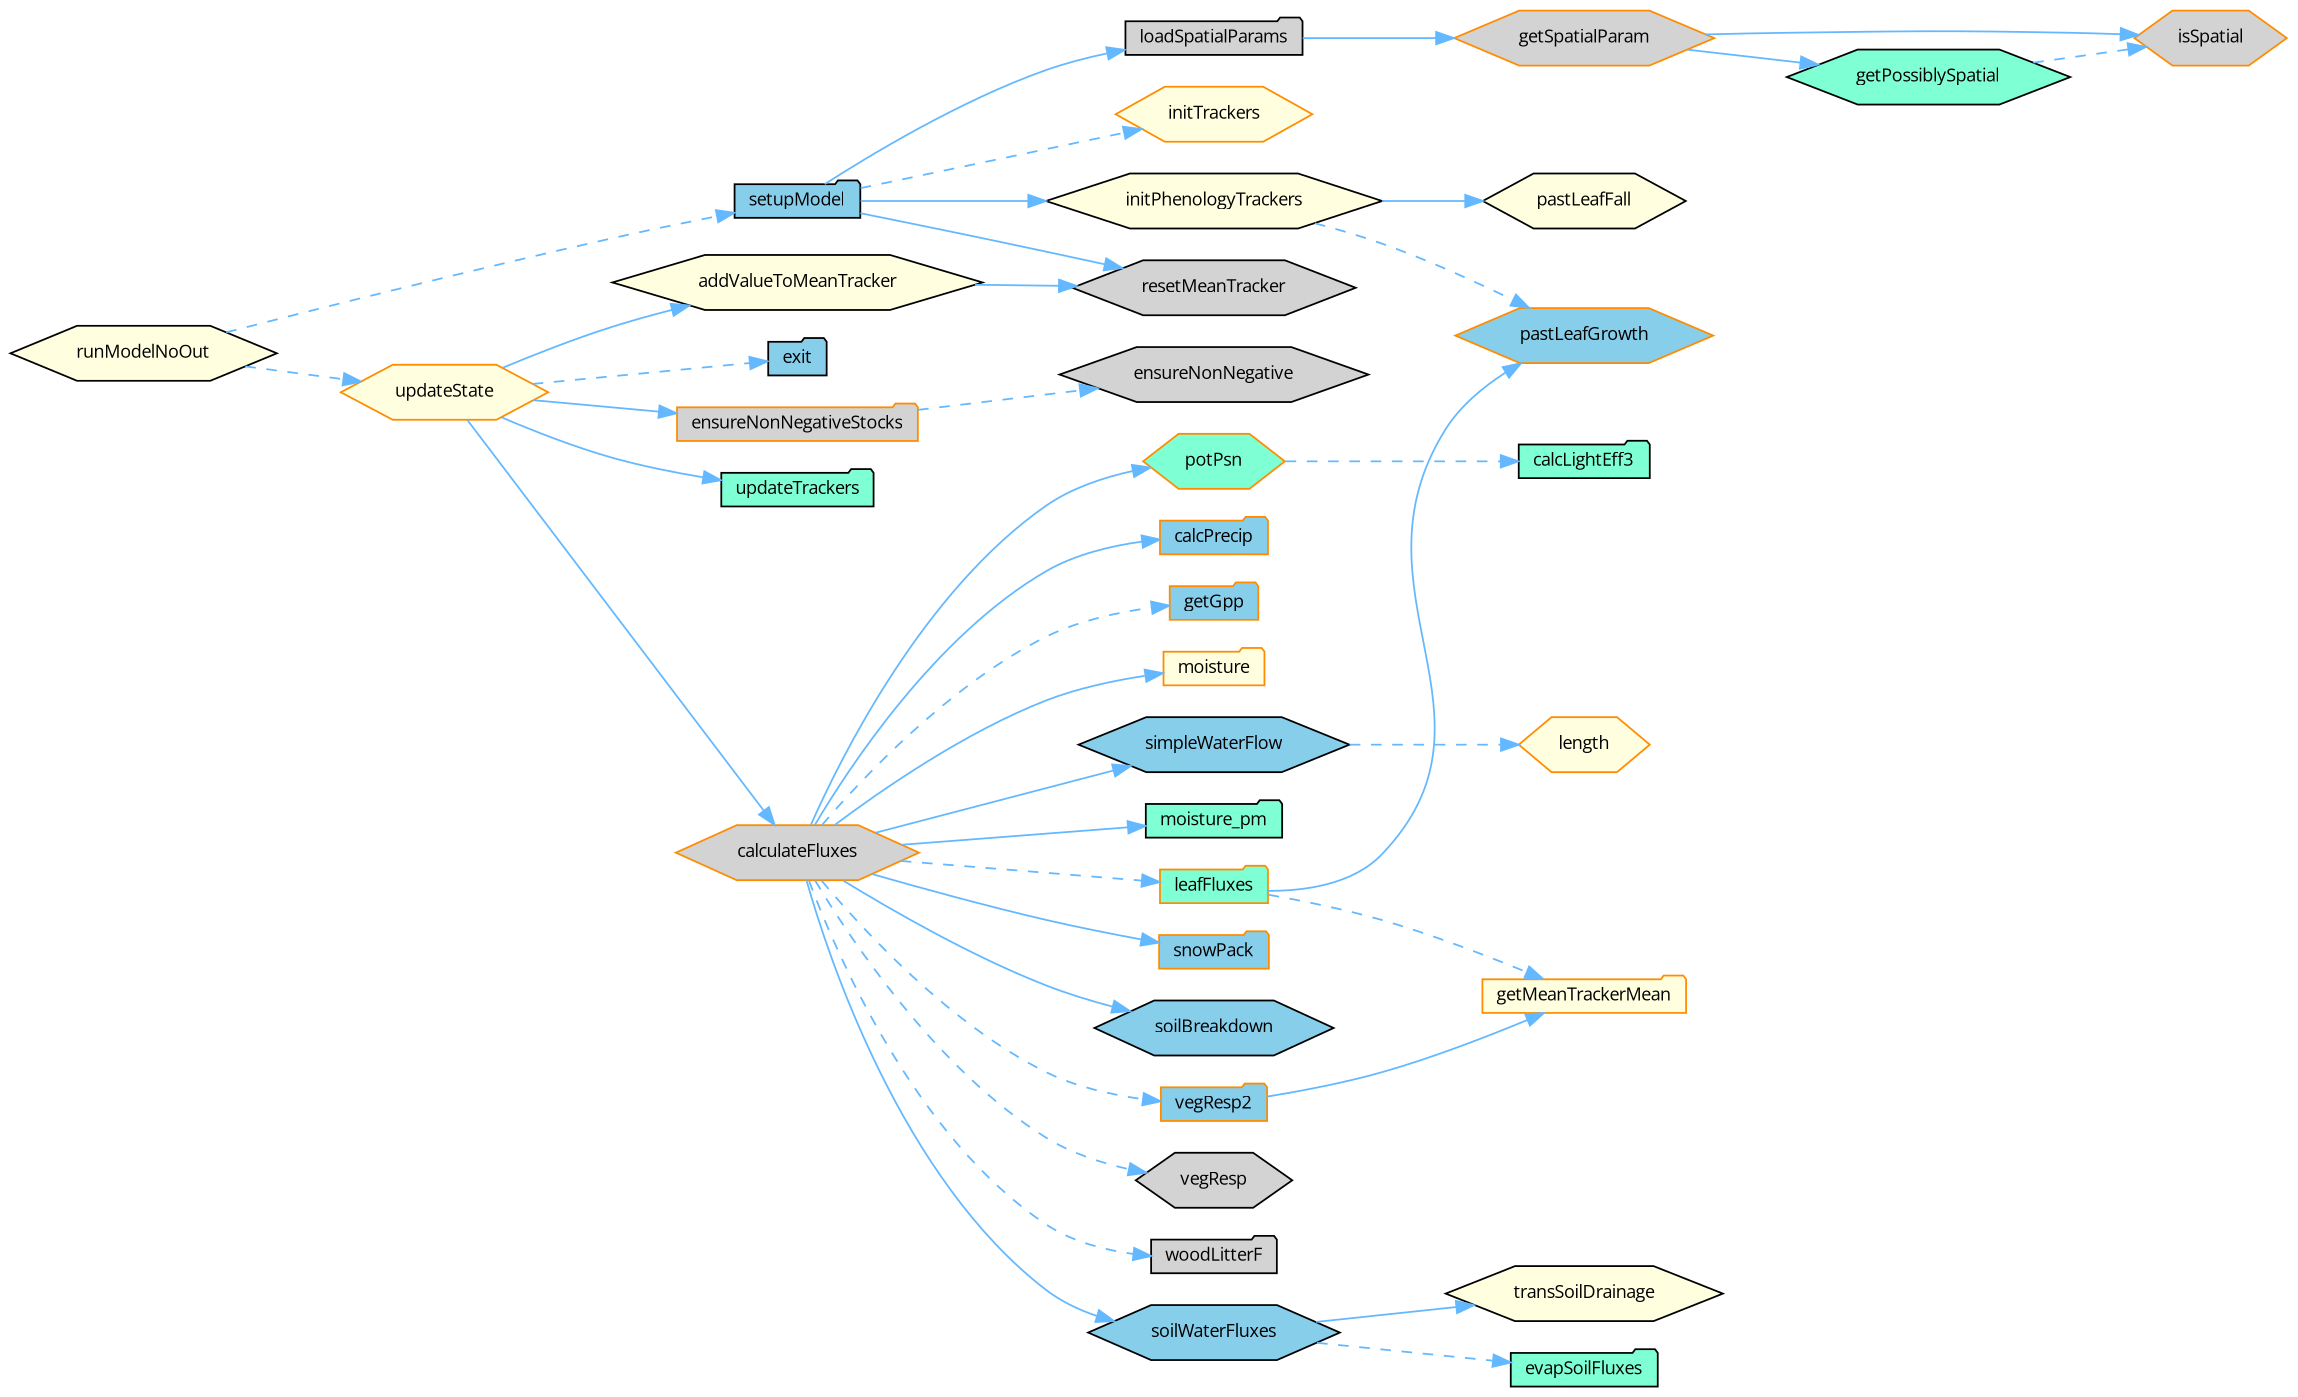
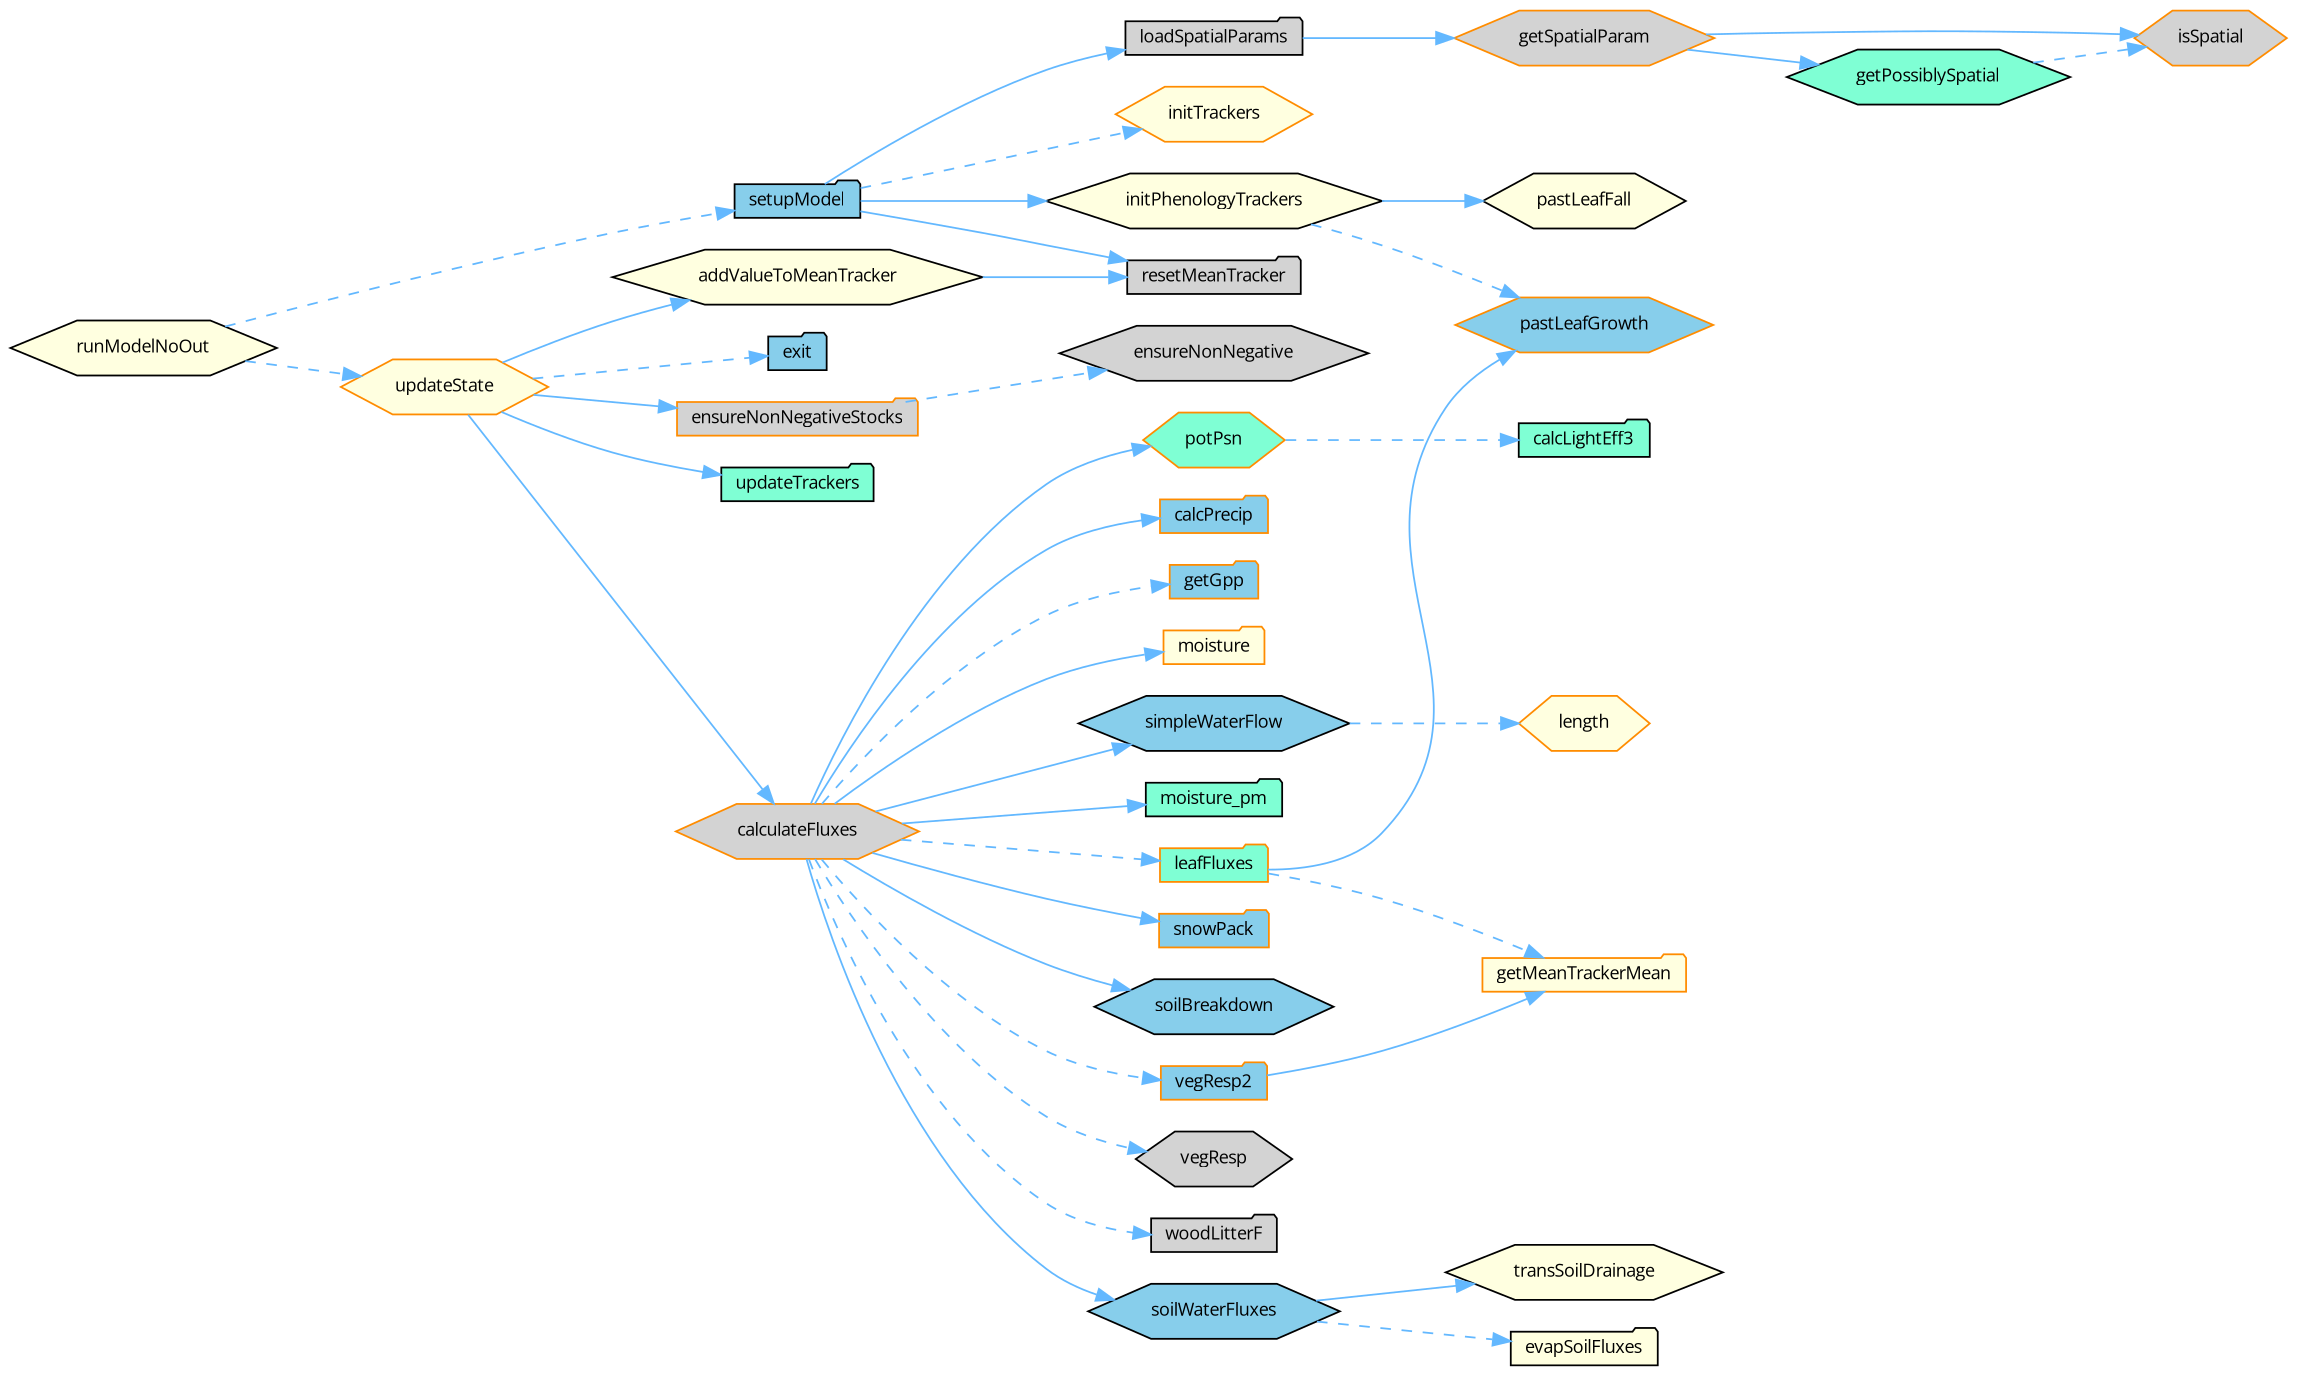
node "resetMeanTracker": shape hexagon -> folder
node "evapSoilFluxes": fillcolor aquamarine -> lightyellow
